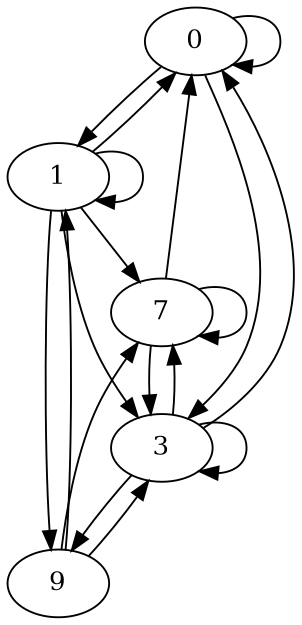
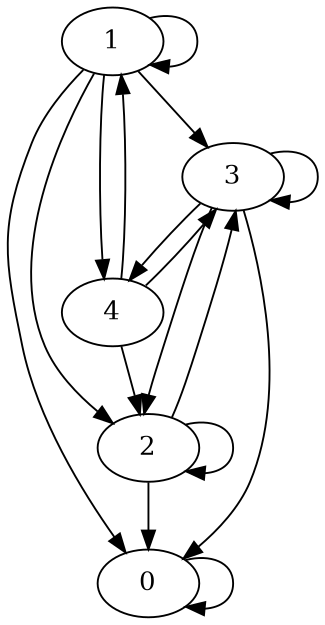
edge "0" -> "1": removed
edge "0" -> "3": removed
node "7": label "7" -> "2"
node "9": label "9" -> "4"
